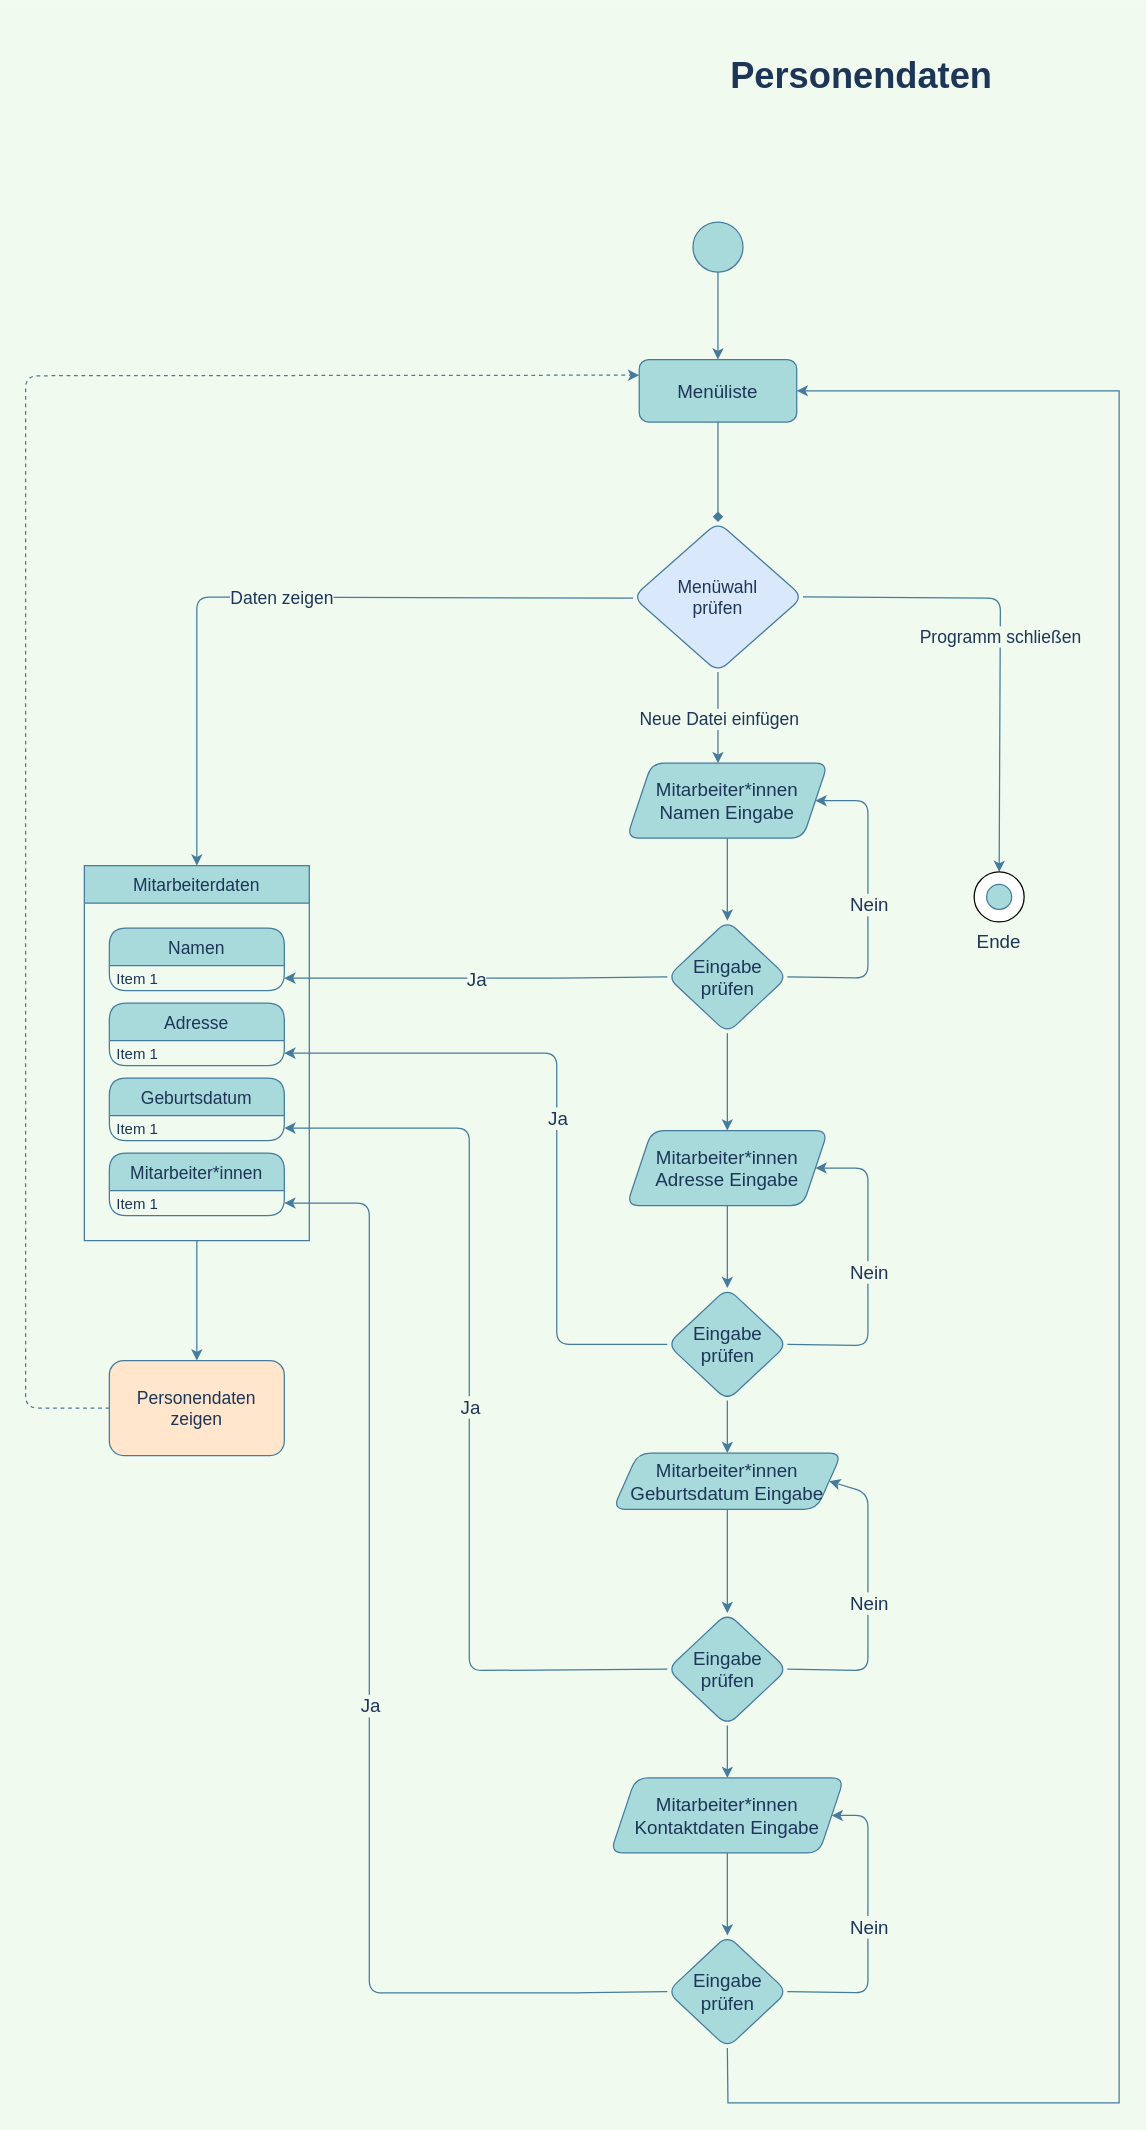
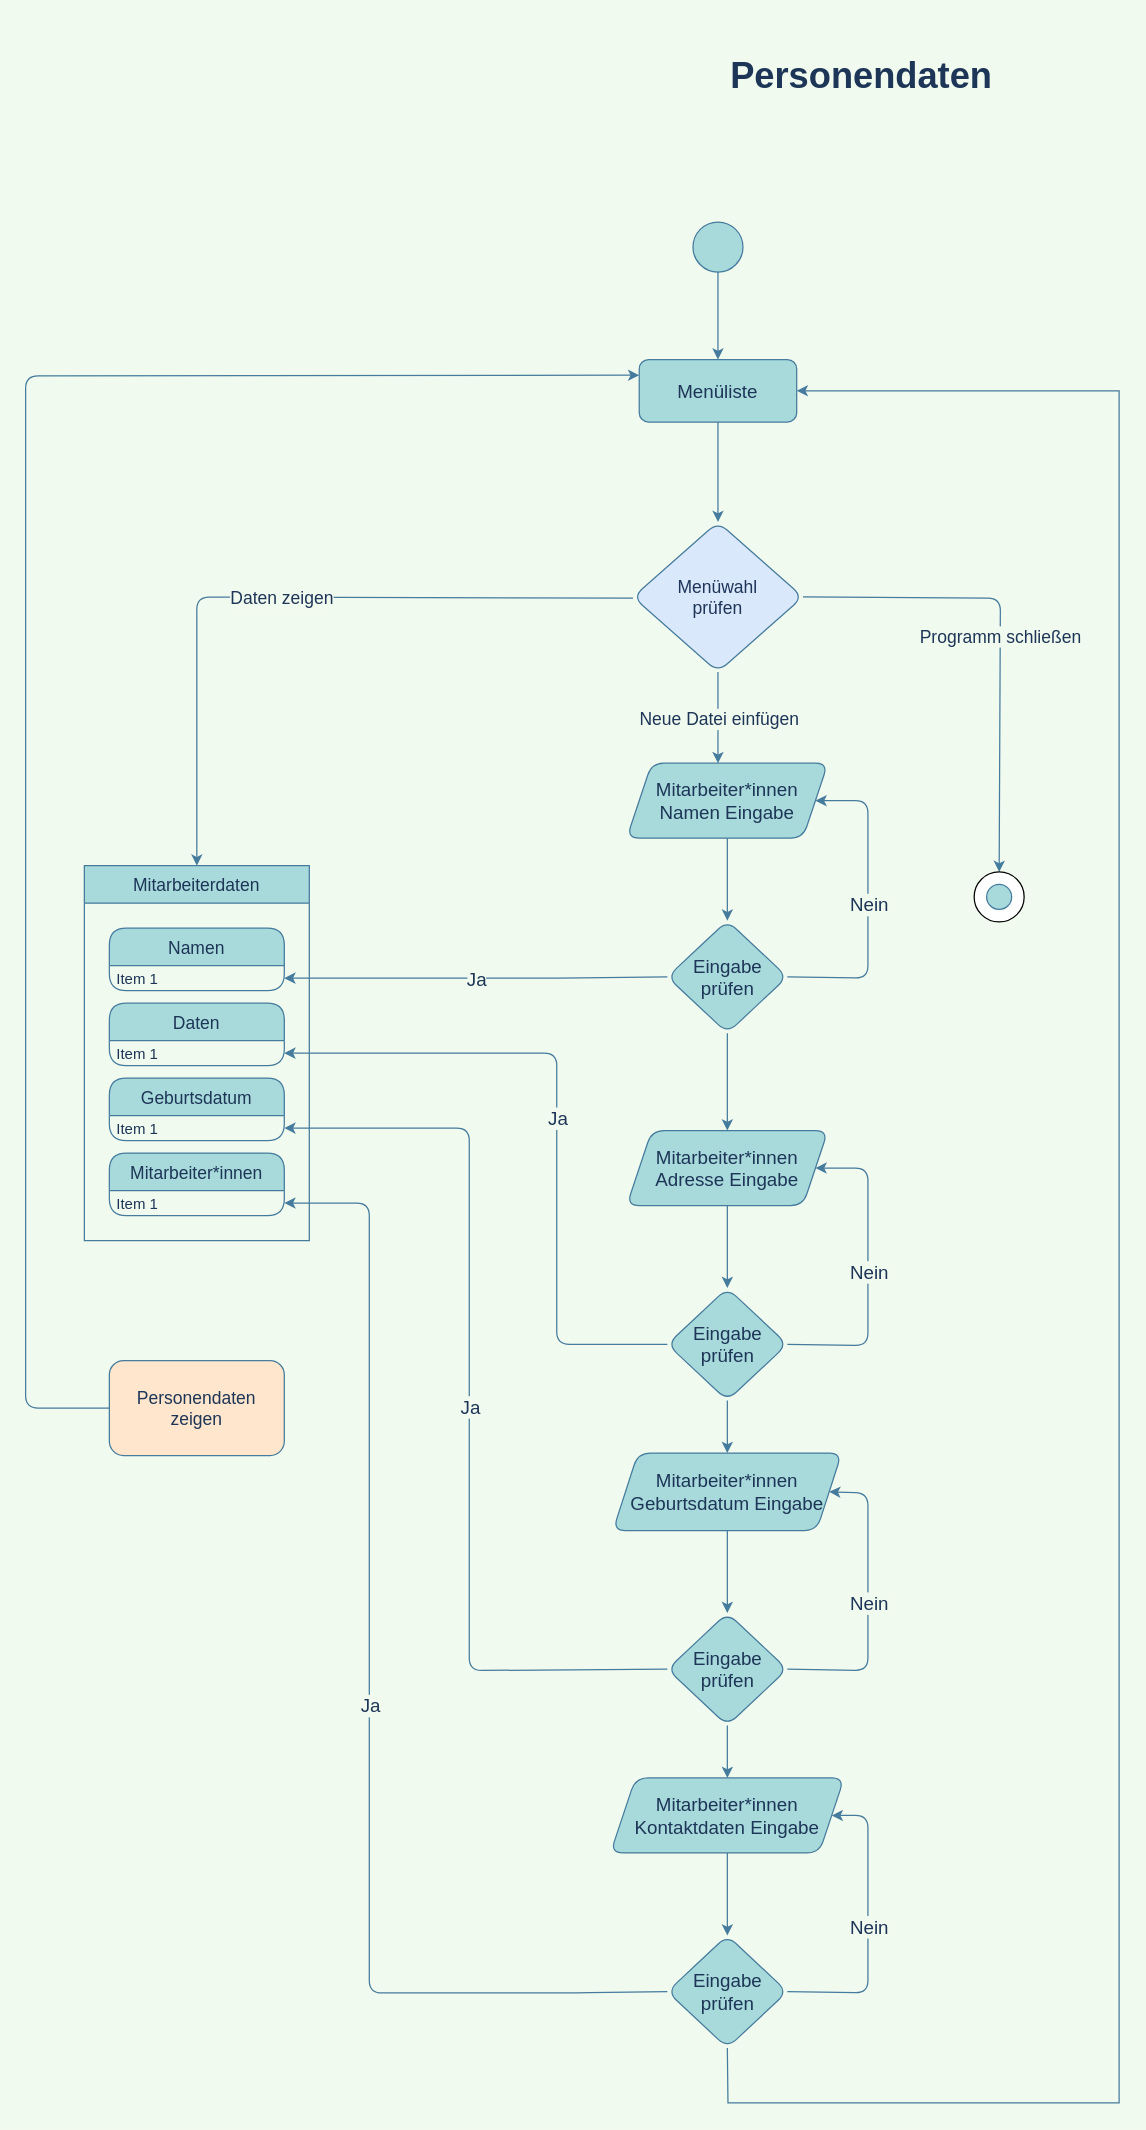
edge "Menüliste" -> "Menüwahlprüfen": arrowhead diamond -> classic
edge "Personendatenzeigen" -> "Menüliste": style dashed -> solid
node "Ende": removed
node "Adresse": label "Adresse" -> "Daten"
edge "Mitarbeiterdaten" -> "Personendatenzeigen": removed
node "Mitarbeiter*innen Geburtsdatum Eingabe": size 229x56 -> 229x78
